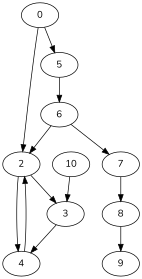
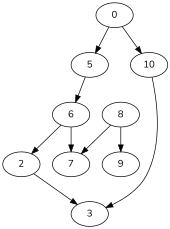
edge "0" -> "2": now "0" -> "10"
edge "7" -> "8": reversed
node "4": removed
